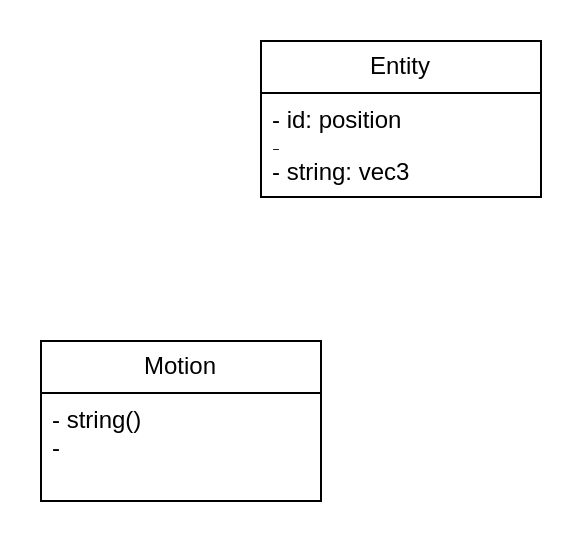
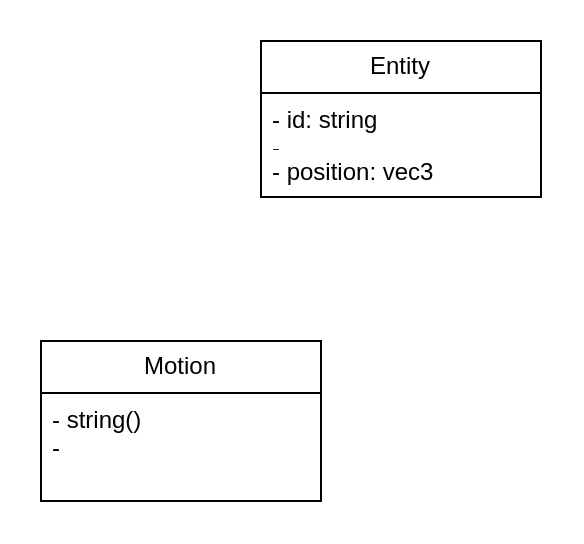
node "- id: position -": label "- id: position -" -> "- id: string -"
node "- string: vec3": label "- string: vec3" -> "- position: vec3"
